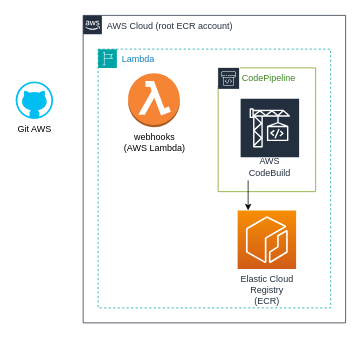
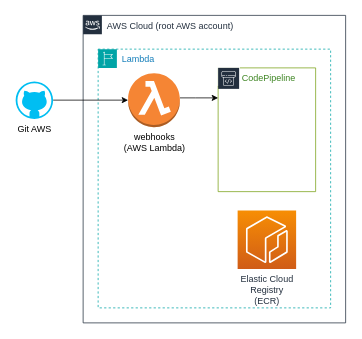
node "AWS Cloud (root ECR account)": label "AWS Cloud (root ECR account)" -> "AWS Cloud (root AWS account)"
edge "webhooks (AWS Lambda)" -> "CodePipeline": added
edge "Git AWS" -> "webhooks (AWS Lambda)": added
node "AWS CodeBuild": removed
edge "AWS CodeBuild" -> "Elastic Cloud Registry (ECR)": removed
